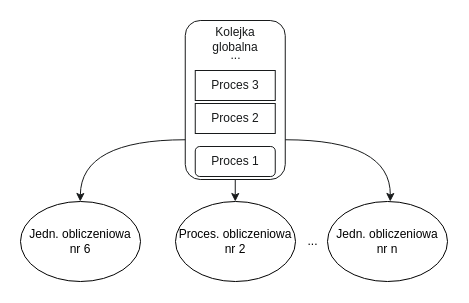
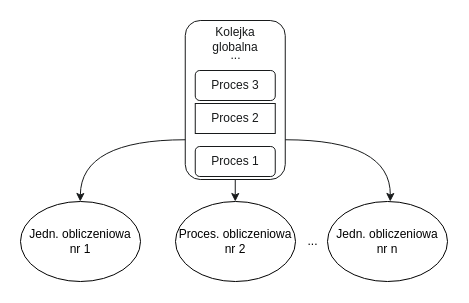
node "Proces 3": shape rectangle -> rounded rectangle
node "Jedn. obliczeniowa nr 6": label "Jedn. obliczeniowa nr 6" -> "Jedn. obliczeniowa nr 1"
